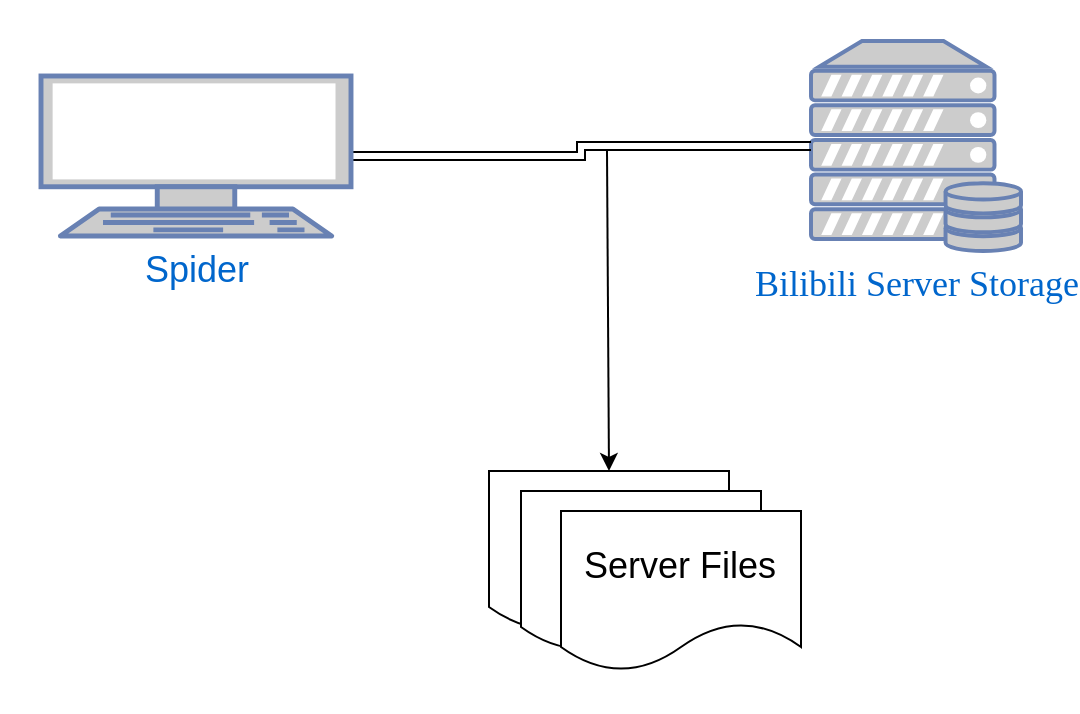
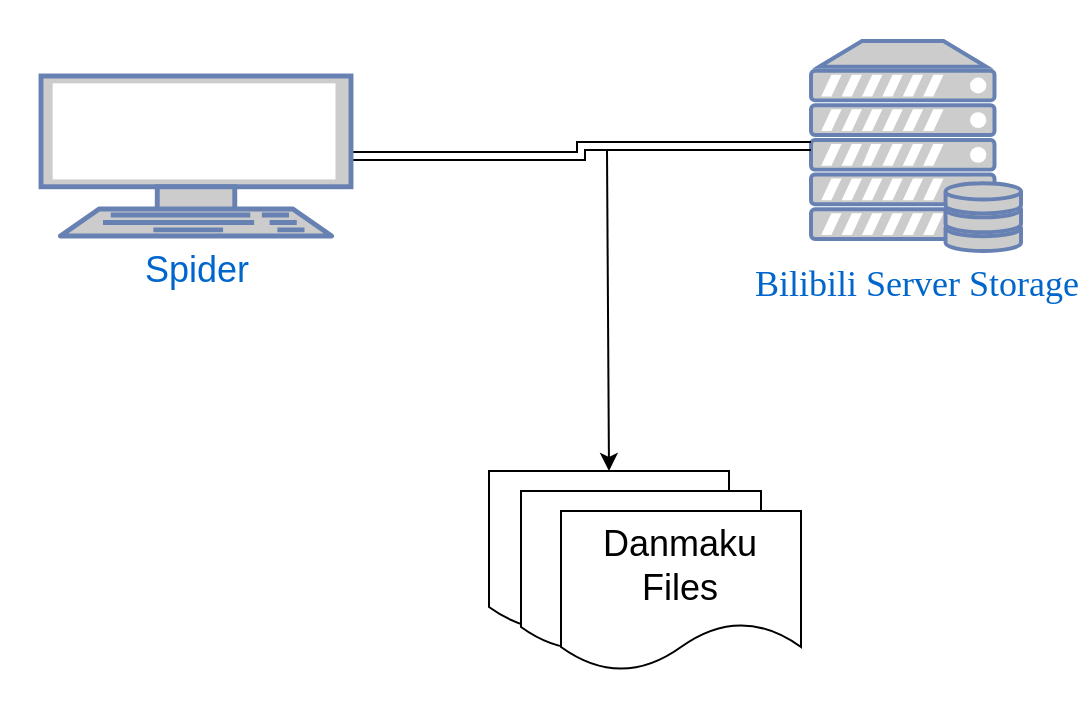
node "Server Files": label "Server Files" -> "Danmaku Files"
